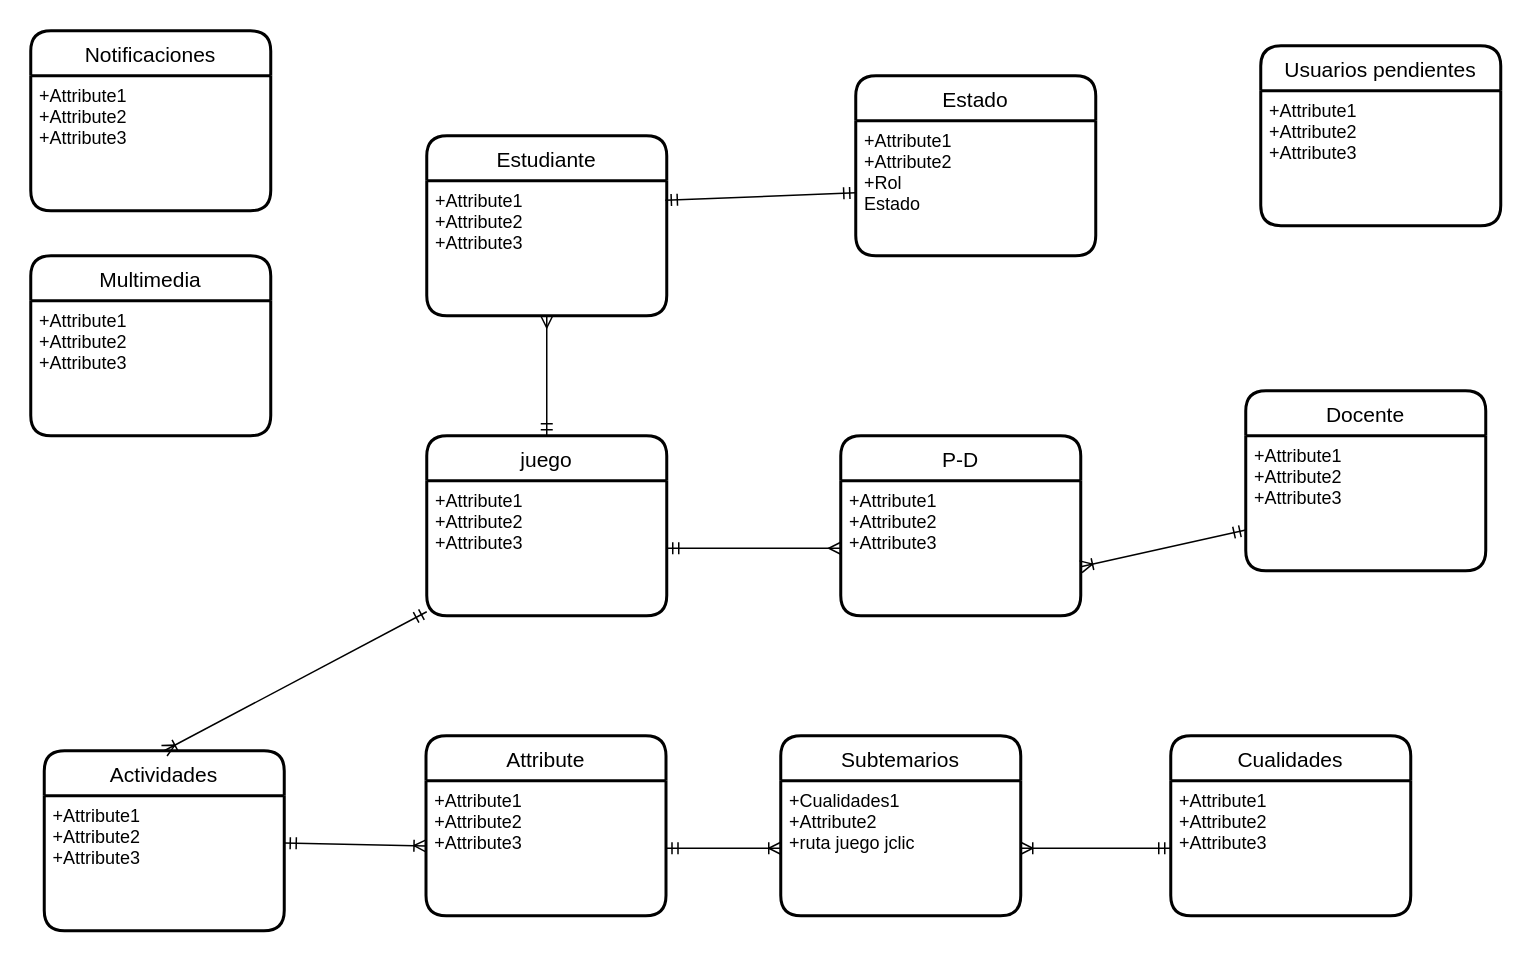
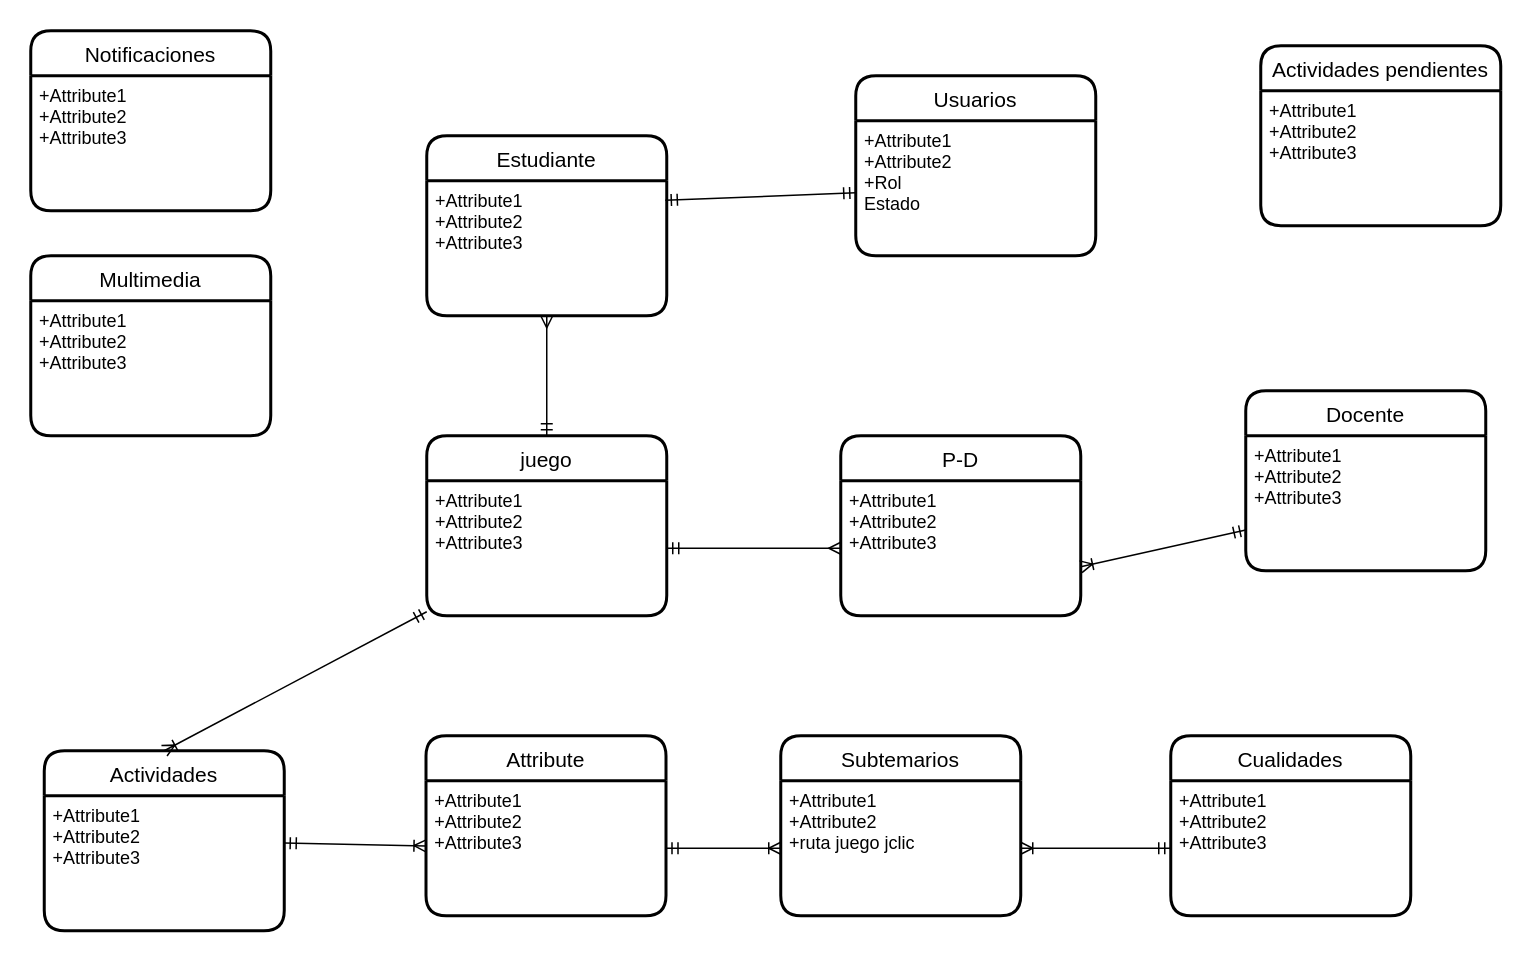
node "Usuarios pendientes": label "Usuarios pendientes" -> "Actividades pendientes"
node "Estado": label "Estado" -> "Usuarios"
node "+Cualidades1 +Attribute2 +ruta juego jclic": label "+Cualidades1 +Attribute2 +ruta juego jclic" -> "+Attribute1 +Attribute2 +ruta juego jclic"
